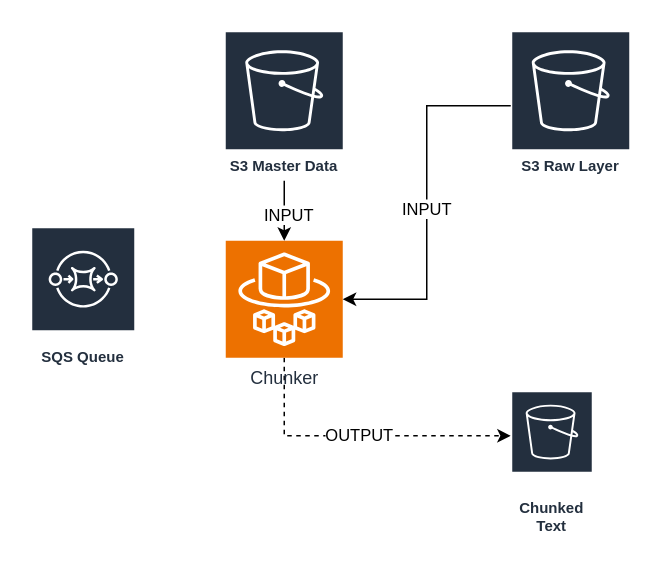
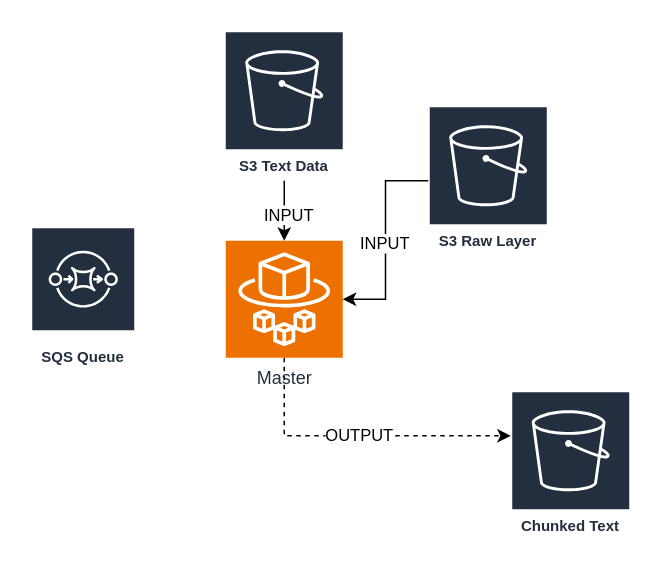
node "S3 Raw Layer": moved (571, 106) -> (488, 181)
node "S3 Master Data": label "S3 Master Data" -> "S3 Text Data"
node "Chunker": label "Chunker" -> "Master"
node "Chunked Text": size 83x150 -> 120x150
